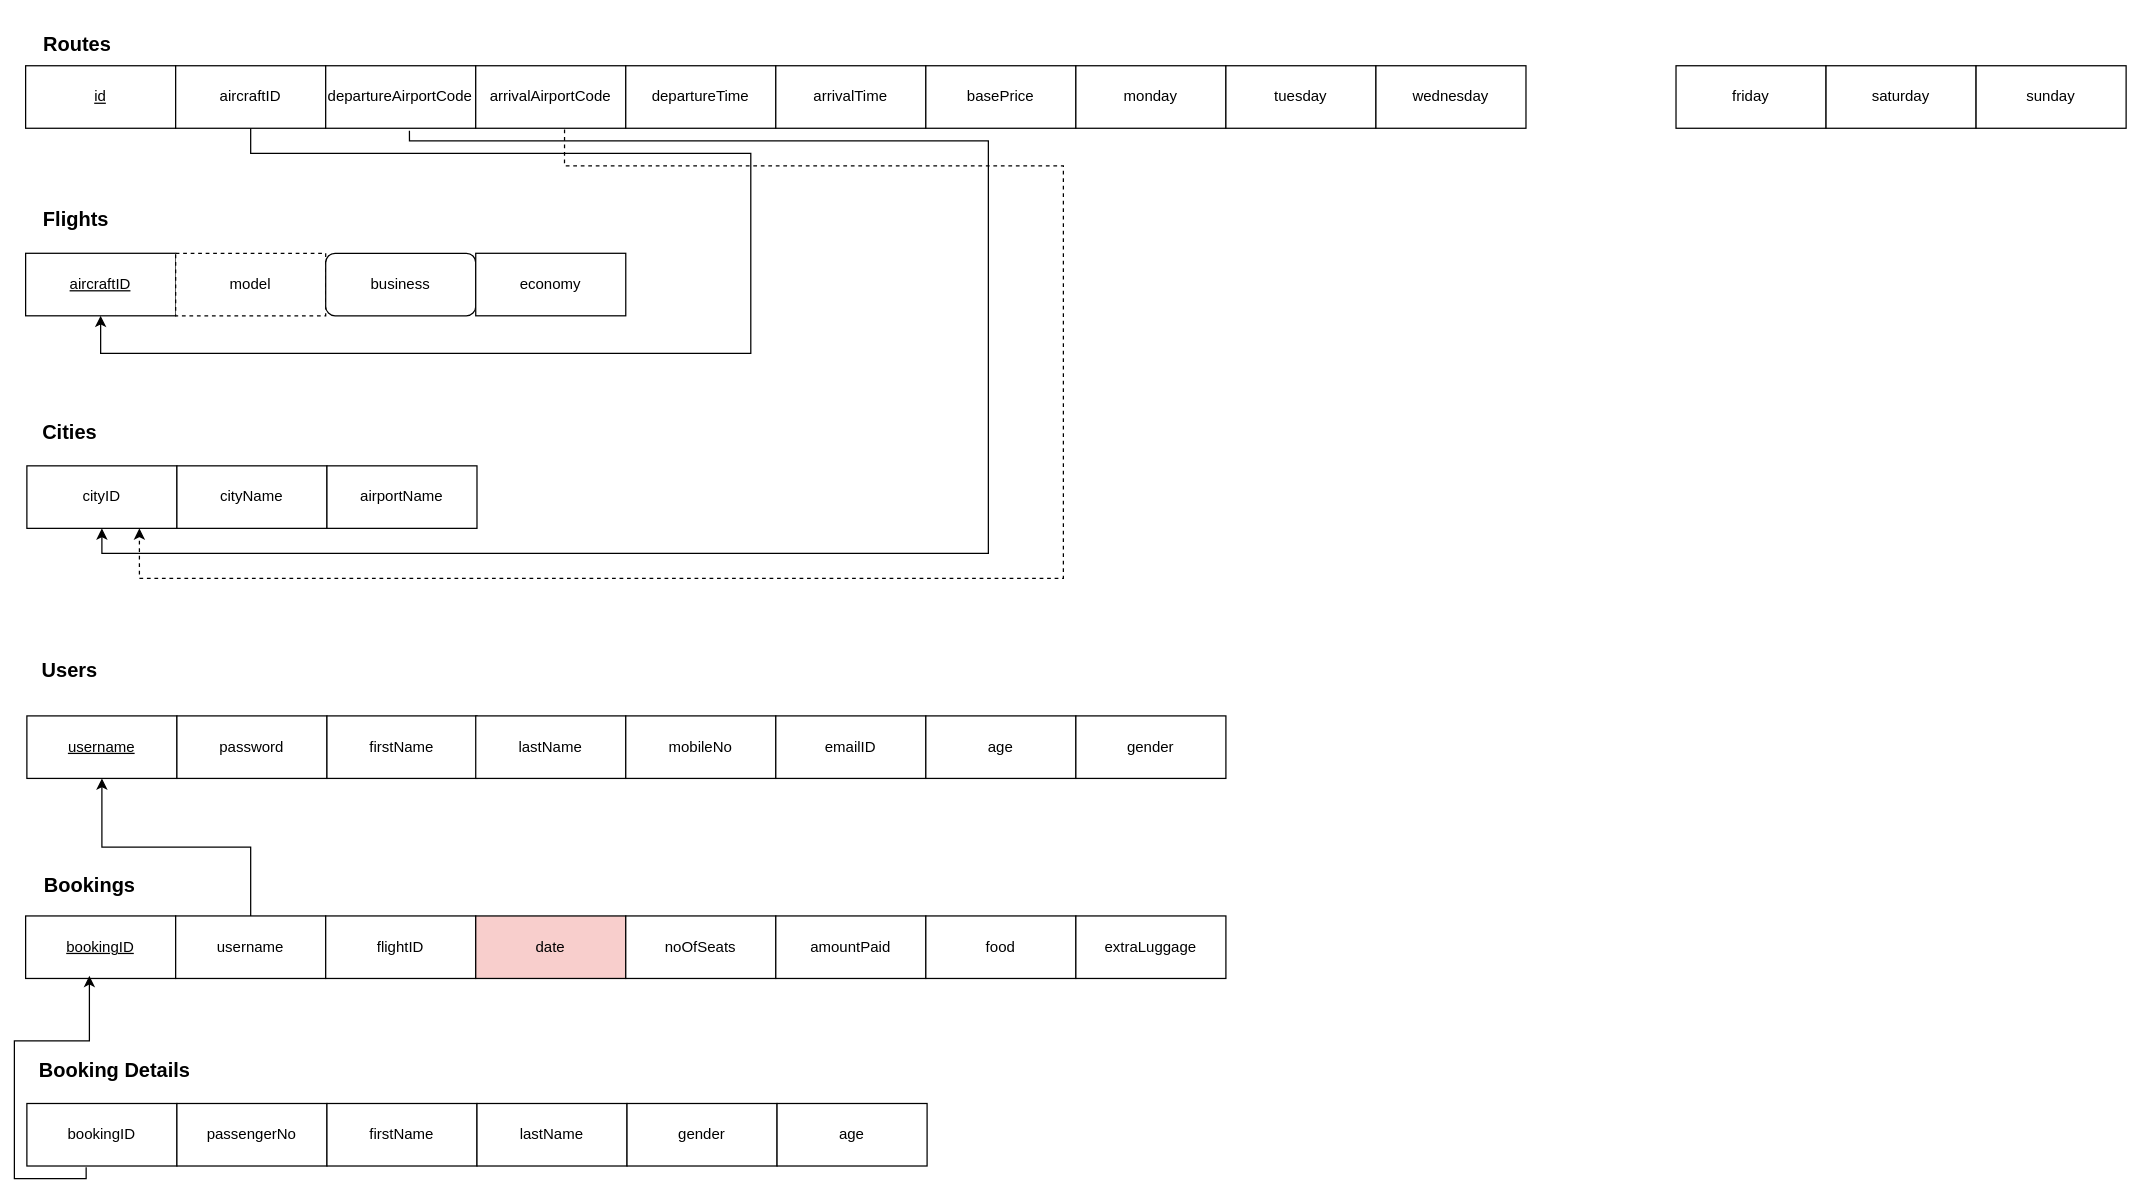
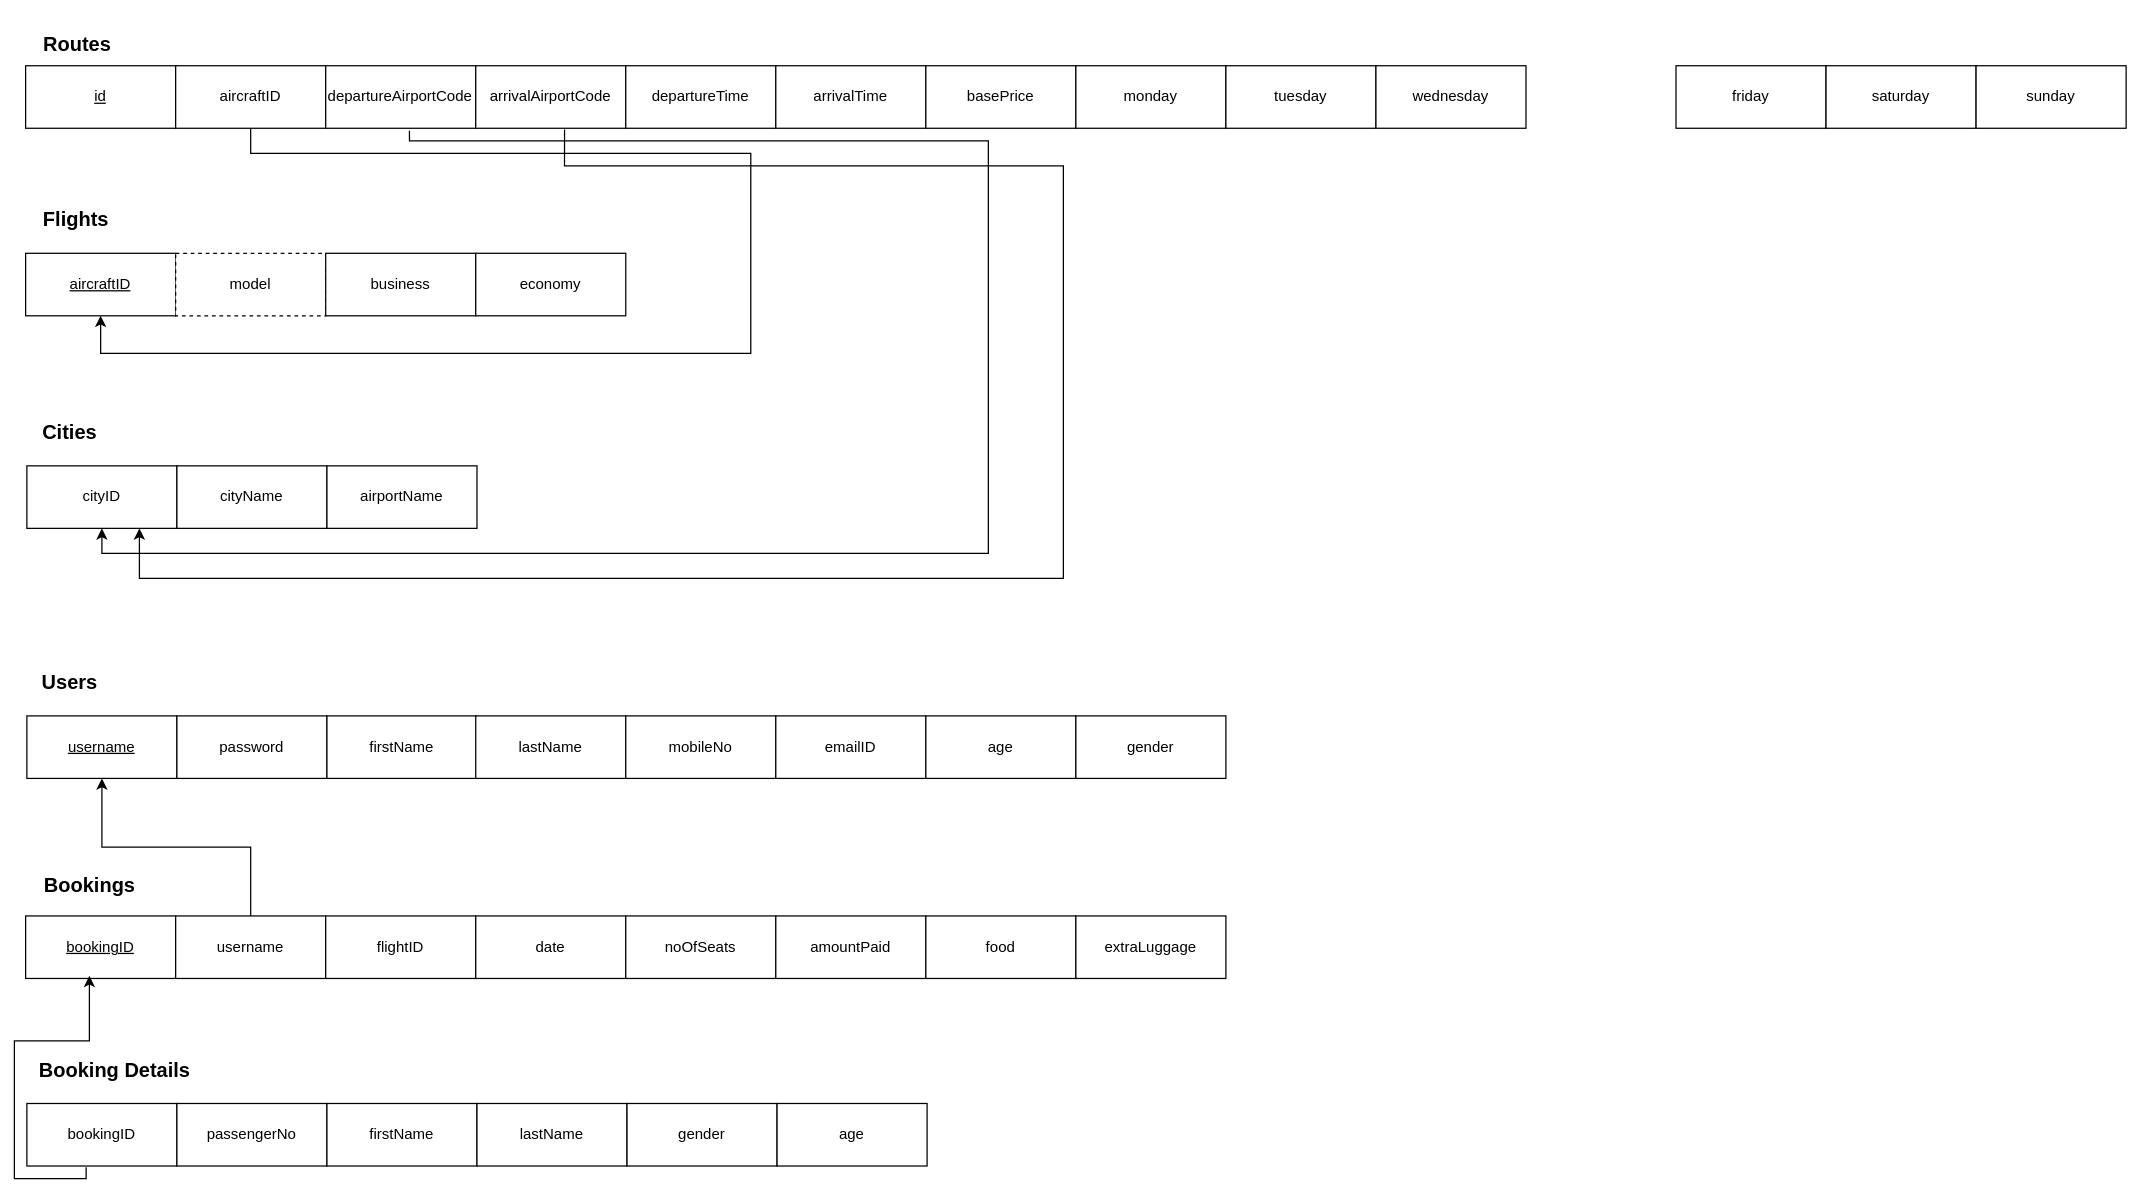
node "business": shape rounded rectangle -> rectangle
edge "arrivalAirportCode" -> "cityID": style dashed -> solid
node "Users": moved (69, 669) -> (69, 682)
node "date": fillcolor #f8cecc -> #ffffff
